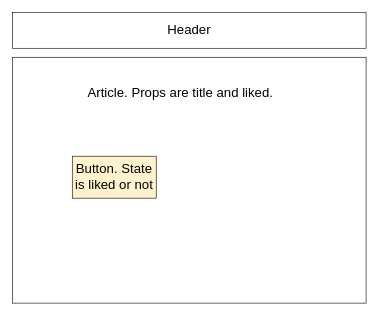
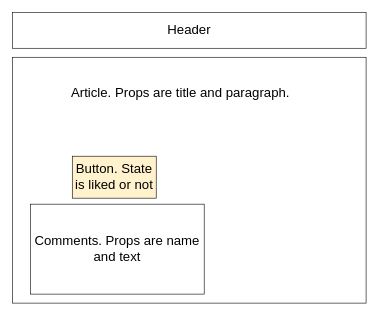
node "Article. Props are title and liked.": label "Article. Props are title and liked." -> "Article. Props are title and paragraph."
node "Comments. Props are name and text": added
